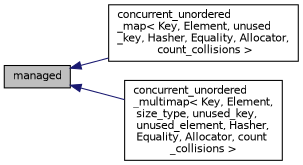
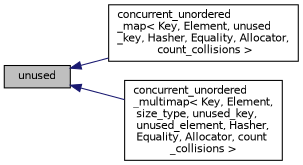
node "managed": label "managed" -> "unused"
